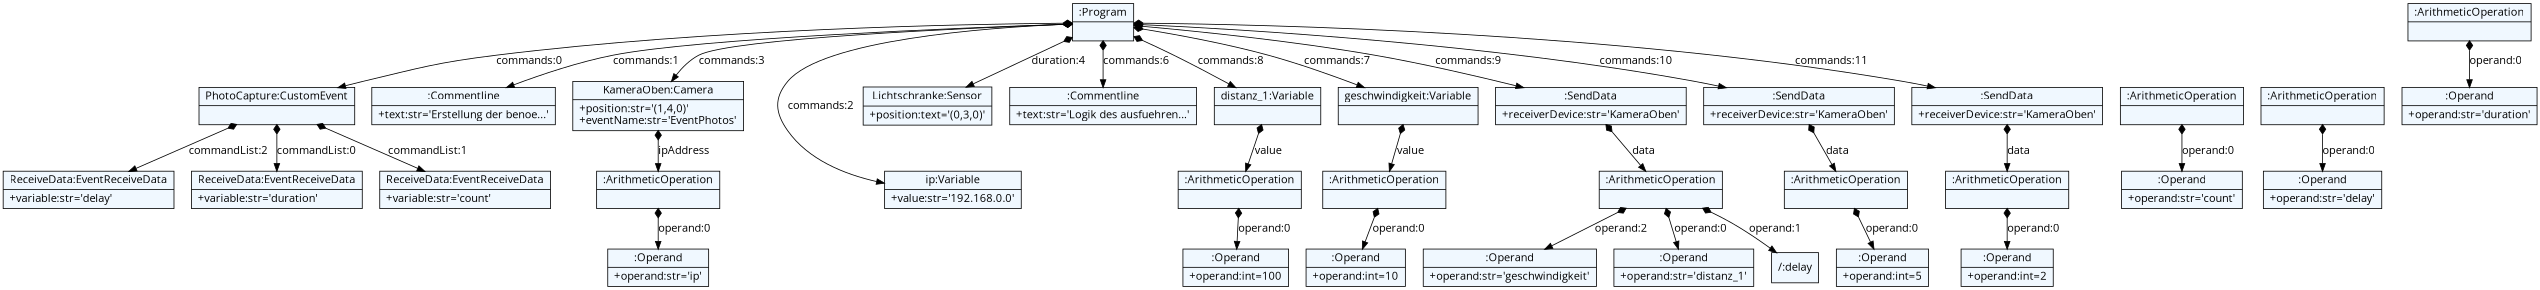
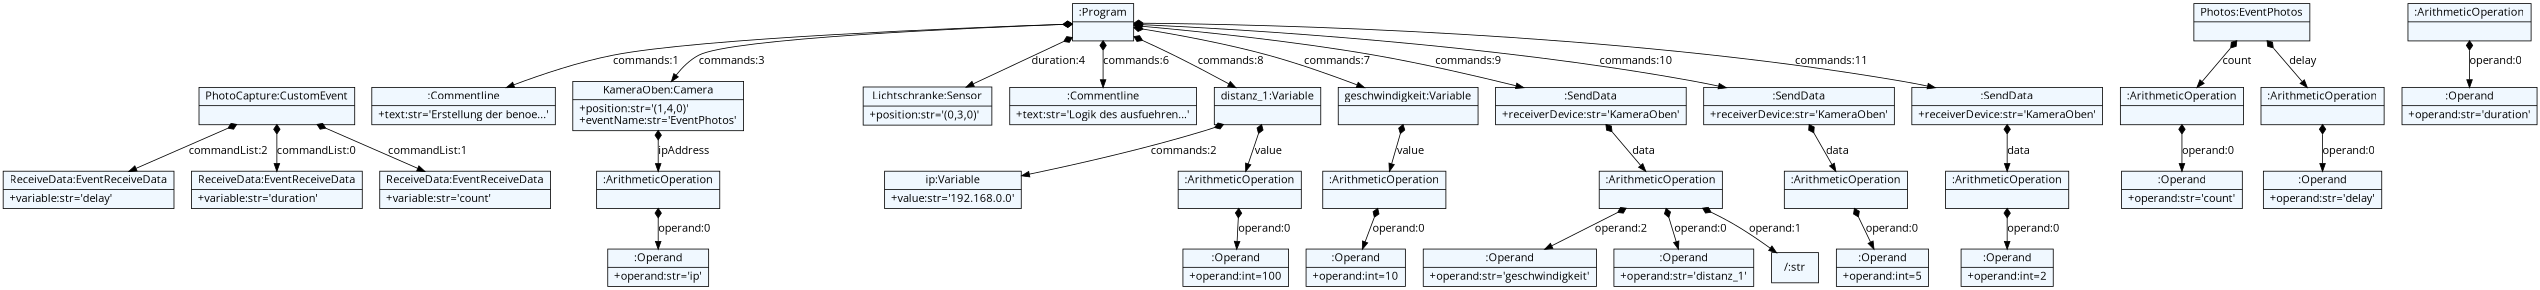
node "Photos:EventPhotos": added
edge ":Program" -- "PhotoCapture:CustomEvent": removed, label "commands:0"
edge ":Program" -- "ip:Variable": now "distanz_1:Variable" -- "ip:Variable"
node "Lichtschranke:Sensor": text "+position:text='(0,3,0)'" -> "+position:str='(0,3,0)'"
node "/:delay": label "/:delay" -> "/:str"
